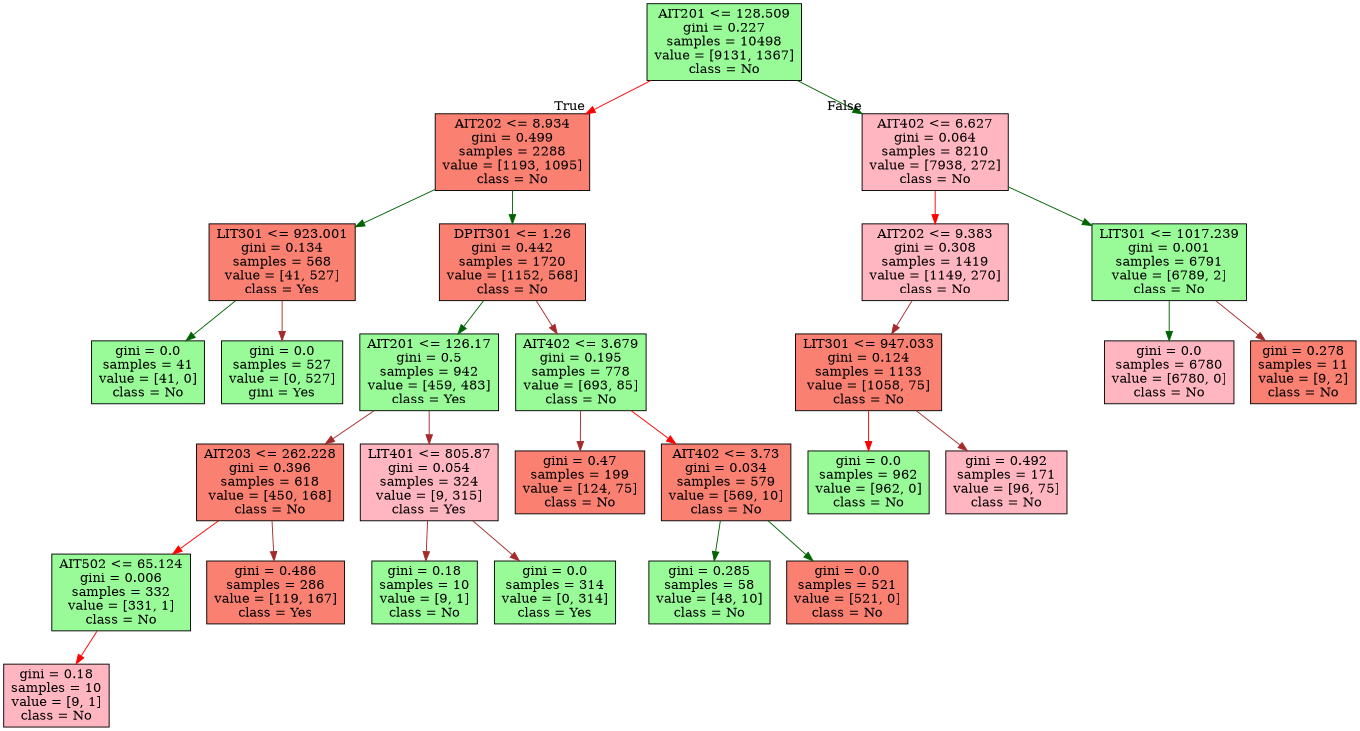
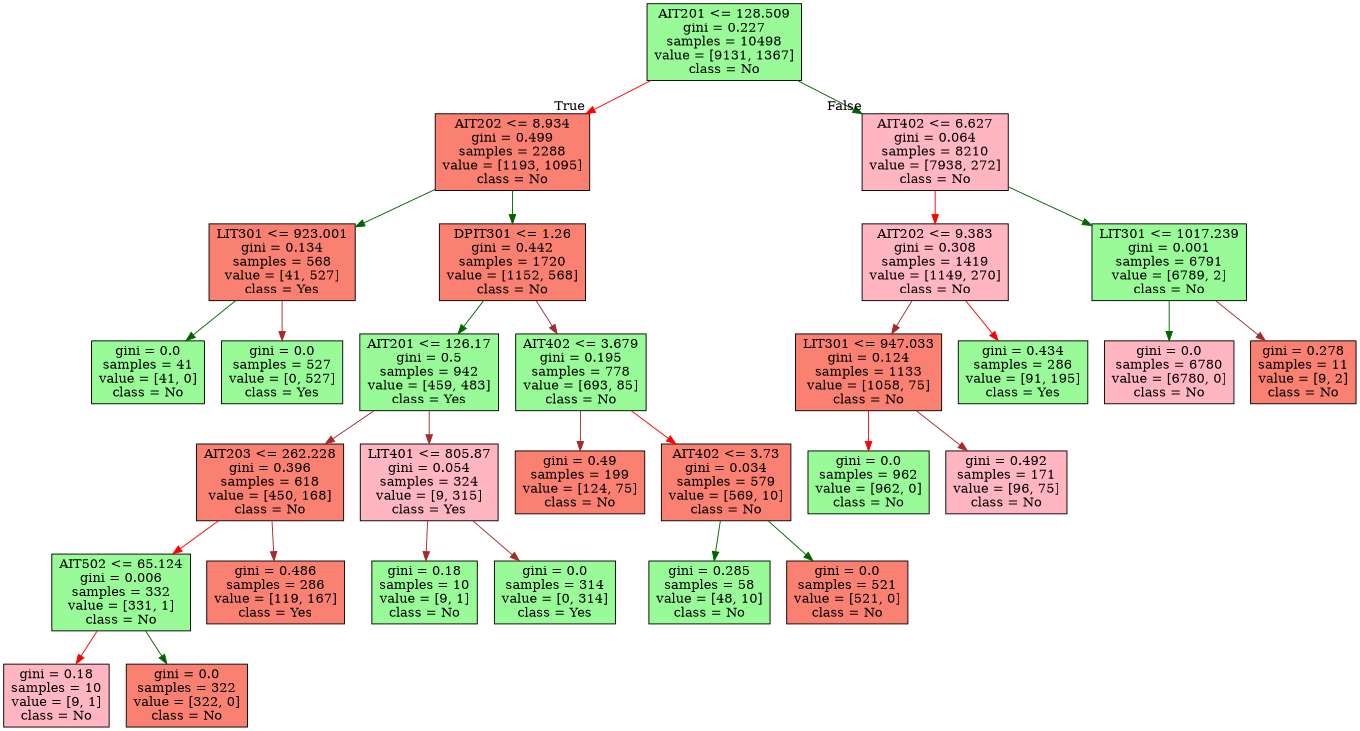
node "gini = 0.0 samples = 527 value = [0, 527] gini = Yes": label "gini = 0.0 samples = 527 value = [0, 527] gini = Yes" -> "gini = 0.0 samples = 527 value = [0, 527] class = Yes"
node "gini = 0.434 samples = 286 value = [91, 195] class = Yes": added
node "gini = 0.47 samples = 199 value = [124, 75] class = No": label "gini = 0.47 samples = 199 value = [124, 75] class = No" -> "gini = 0.49 samples = 199 value = [124, 75] class = No"
node "gini = 0.0 samples = 322 value = [322, 0] class = No": added
